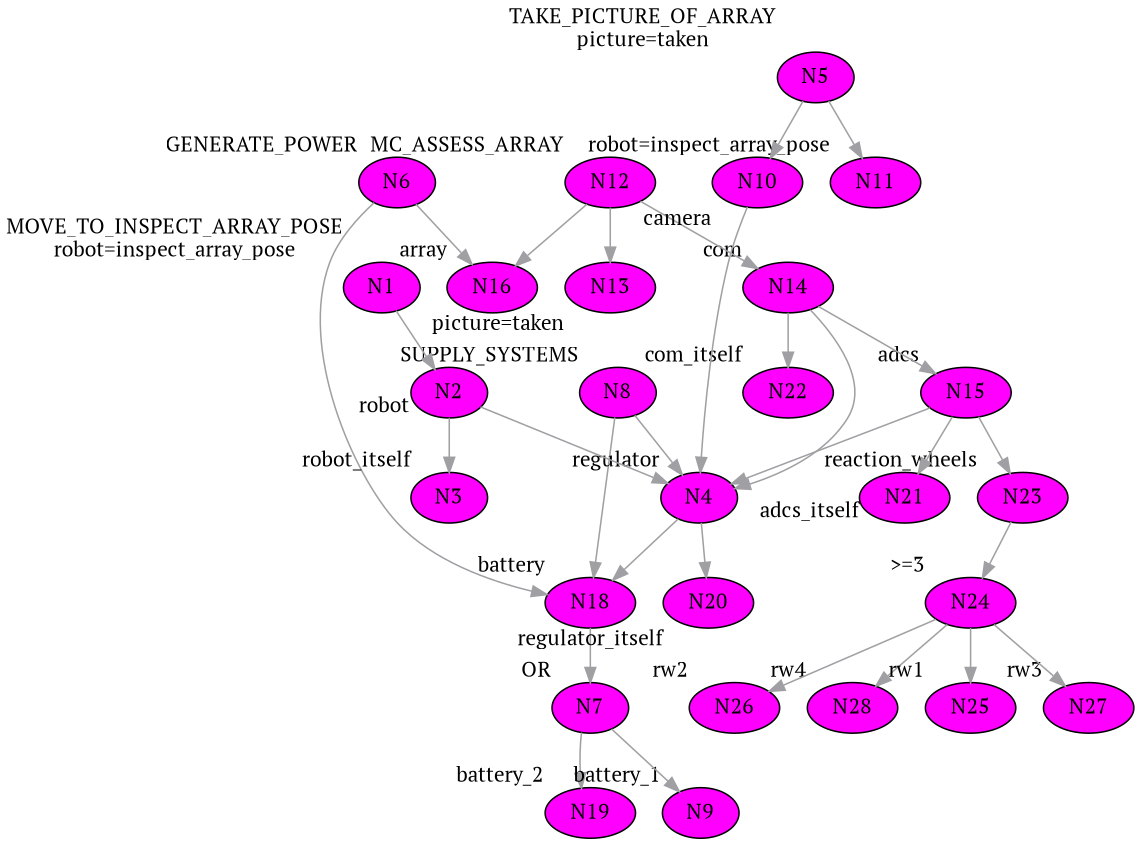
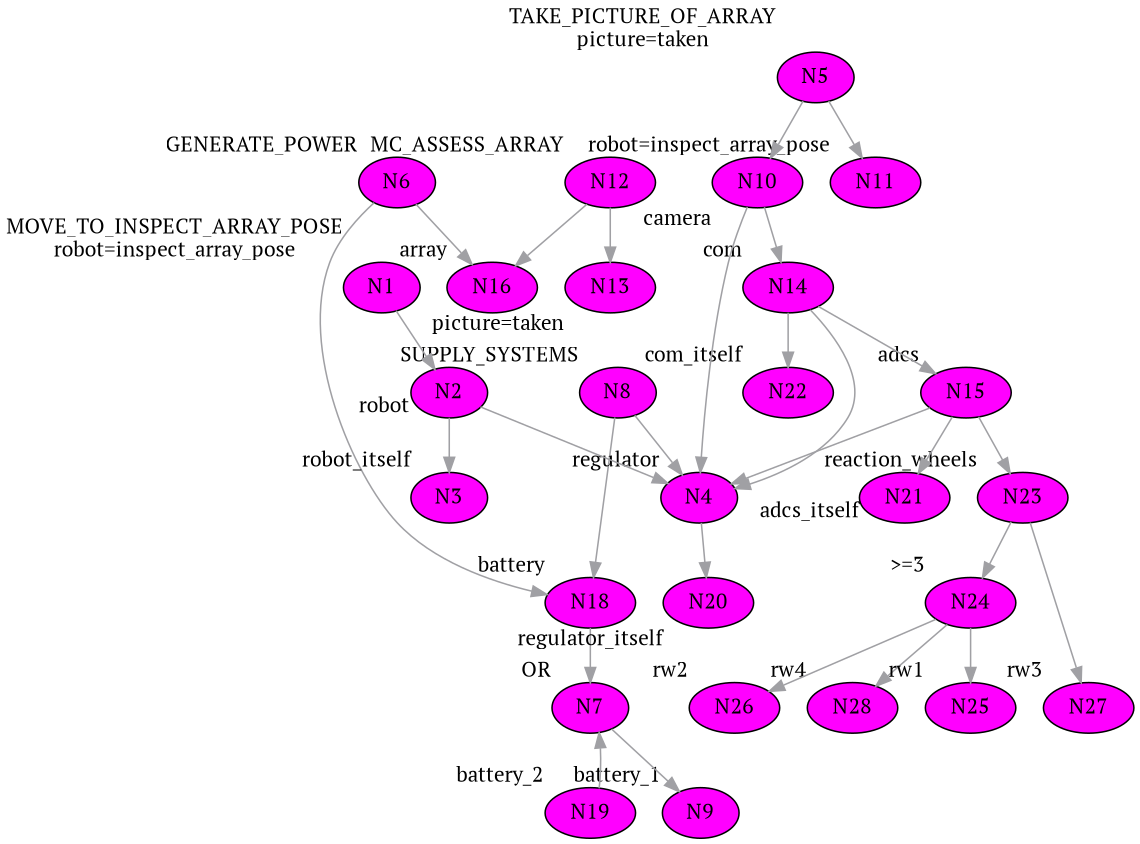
edge "N12 MC_ASSESS_ARRAY" -> "N14 com": now "N10 camera" -> "N14 com"
edge "N4 regulator" -> "N18 battery": removed
edge "N24 >=3" -> "N27 rw3": now "N23 reaction_wheels" -> "N27 rw3"
edge "N7 OR" -> "N19 battery_2": reversed
